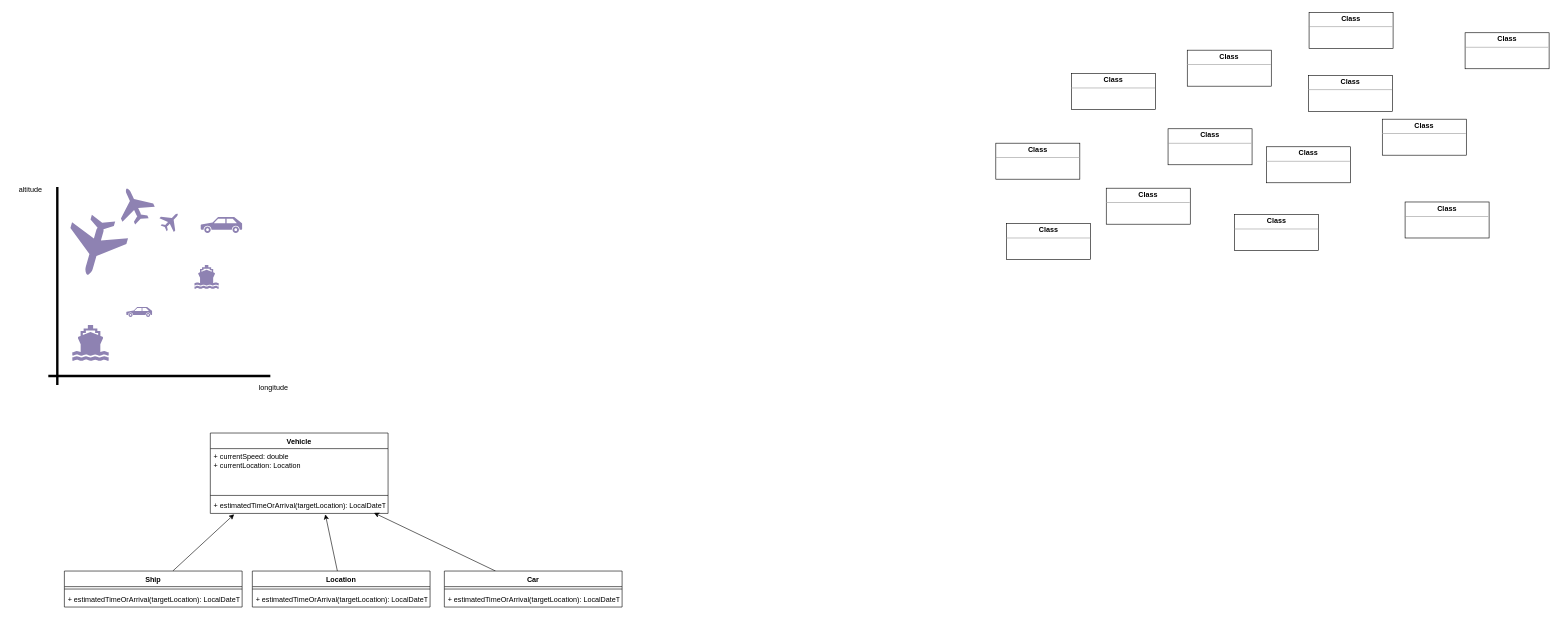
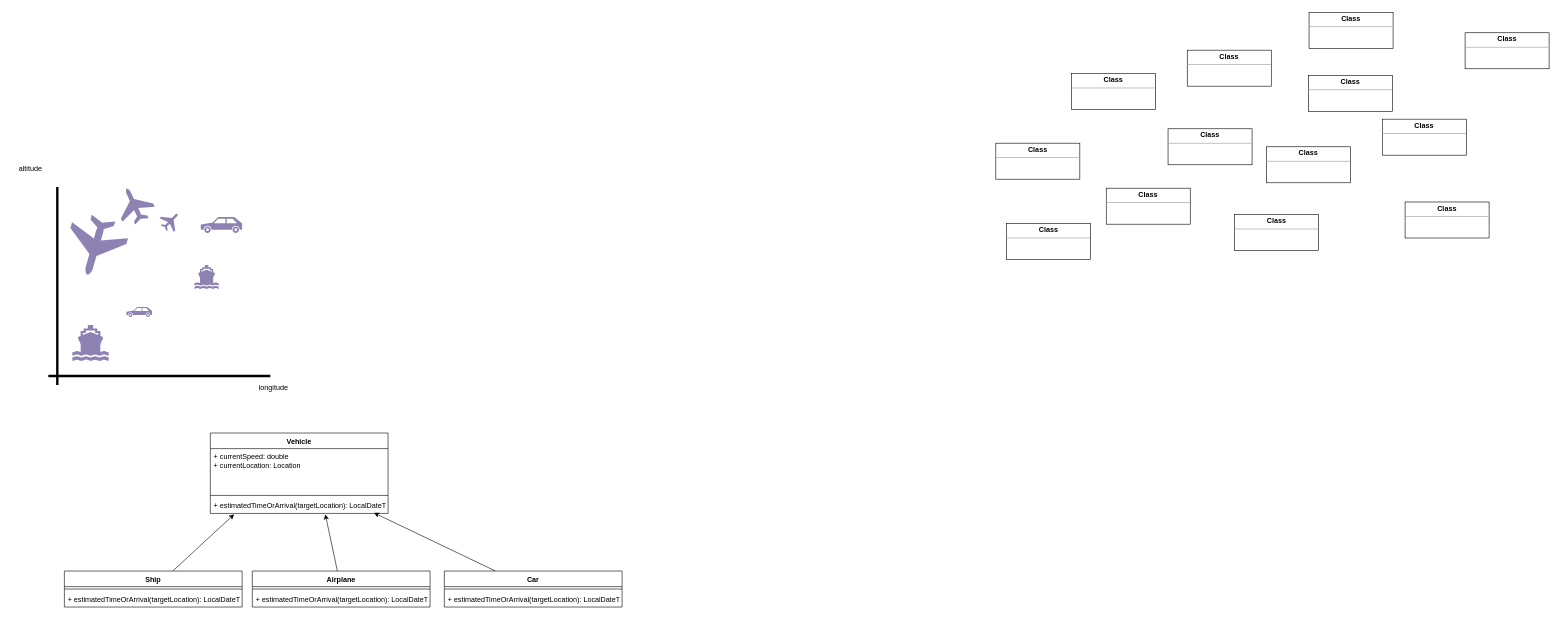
node "altitude": moved (30, 190) -> (30, 169)
node "Location": label "Location" -> "Airplane"
